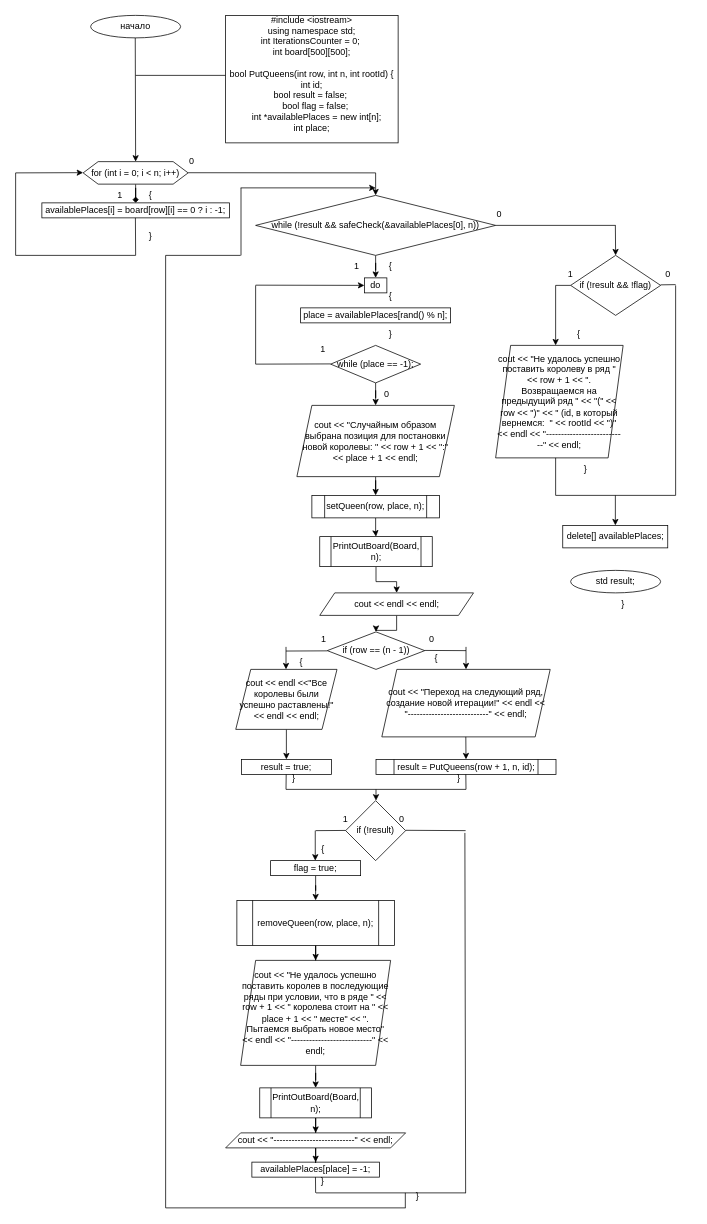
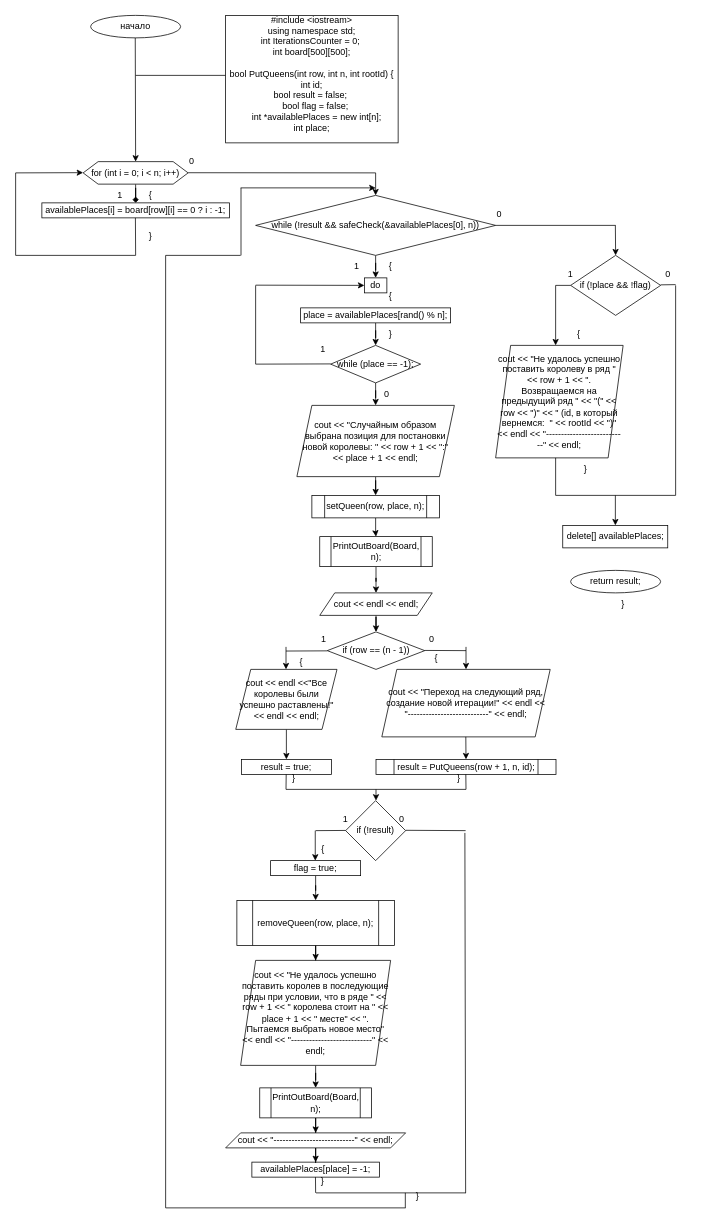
node "if (!result && !flag)": label "if (!result && !flag)" -> "if (!place && !flag)"
edge "place = availablePlaces[rand() % n];" -> "while (place == -1);": added
node "std result;": label "std result;" -> "return result;"
node "cout << endl << endl;": size 154x23 -> 113x23
